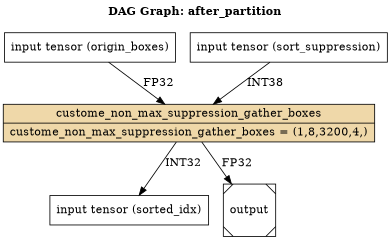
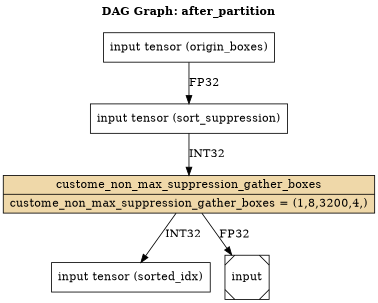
edge "input tensor (origin_boxes)" -> "custome_non_max_suppression_gather_boxes": now "input tensor (origin_boxes)" -> "input tensor (sort_suppression)"
edge "input tensor (sort_suppression)" -> "custome_non_max_suppression_gather_boxes": label "INT38" -> "INT32"
node "output": label "output" -> "input"
